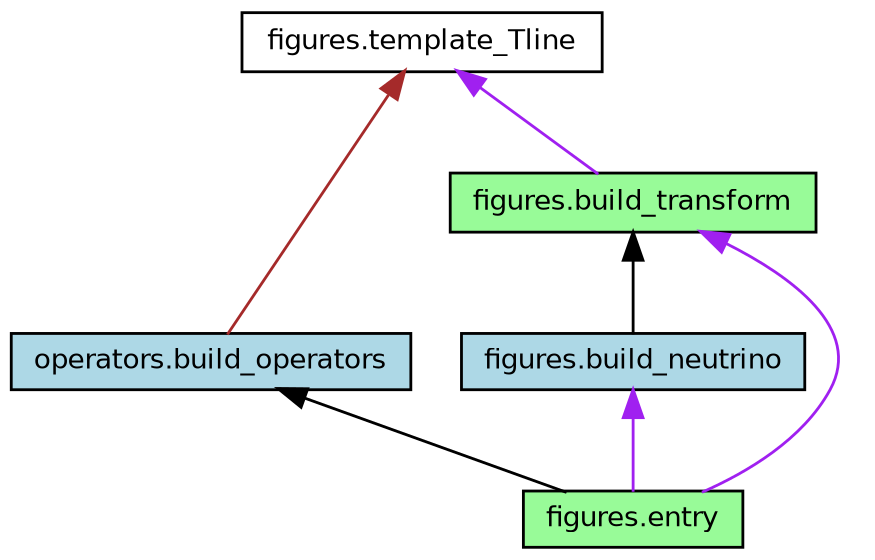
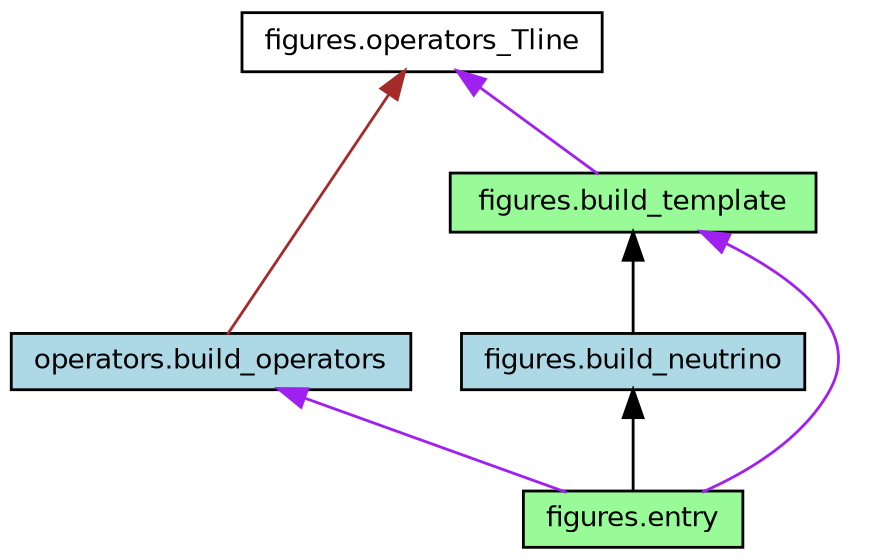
node "figures.template_Tline": label "figures.template_Tline" -> "figures.operators_Tline"
node "figures.build_transform": label "figures.build_transform" -> "figures.build_template"
edge "figures.entry" -> "operators.build_operators": color black -> purple
edge "figures.entry" -> "figures.build_neutrino": color purple -> black
